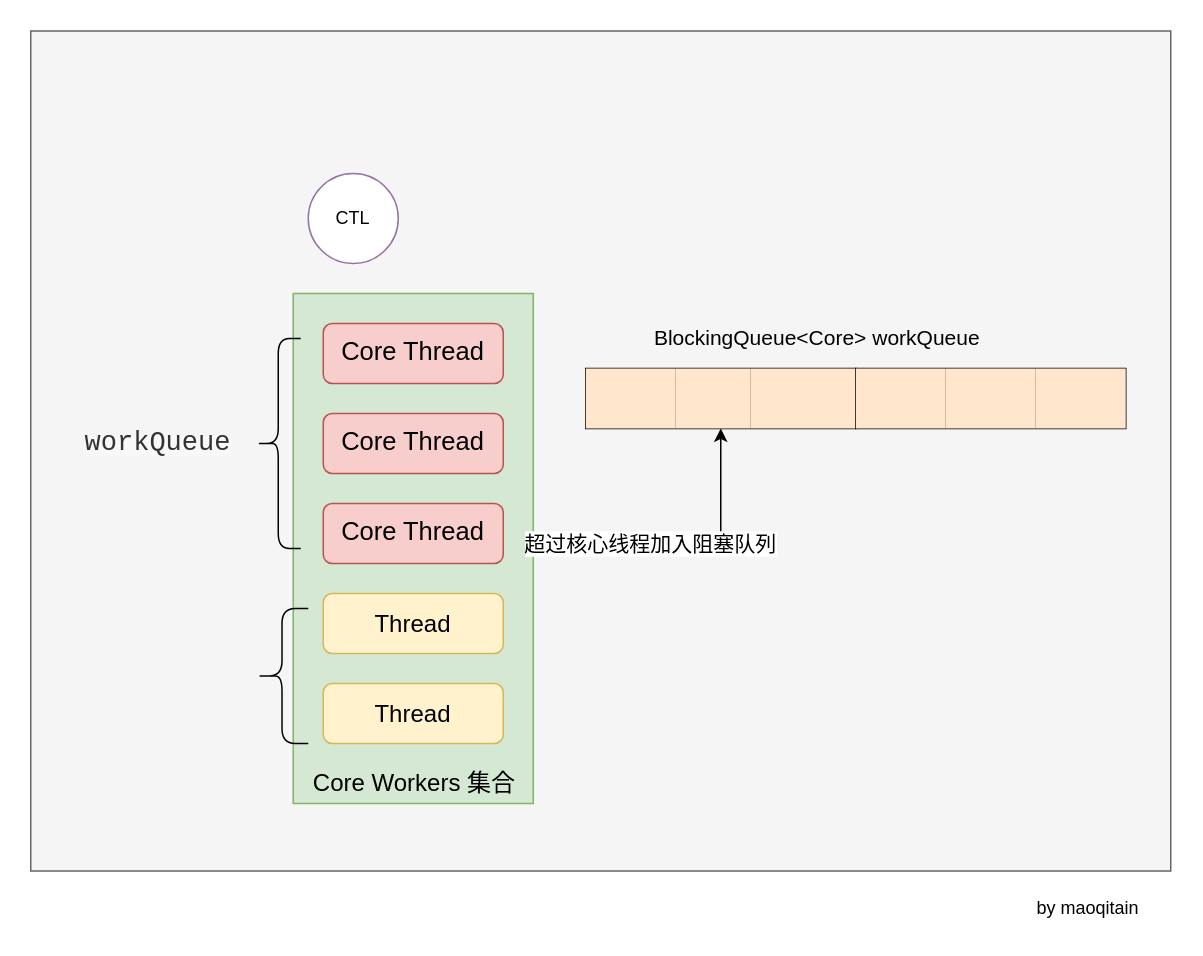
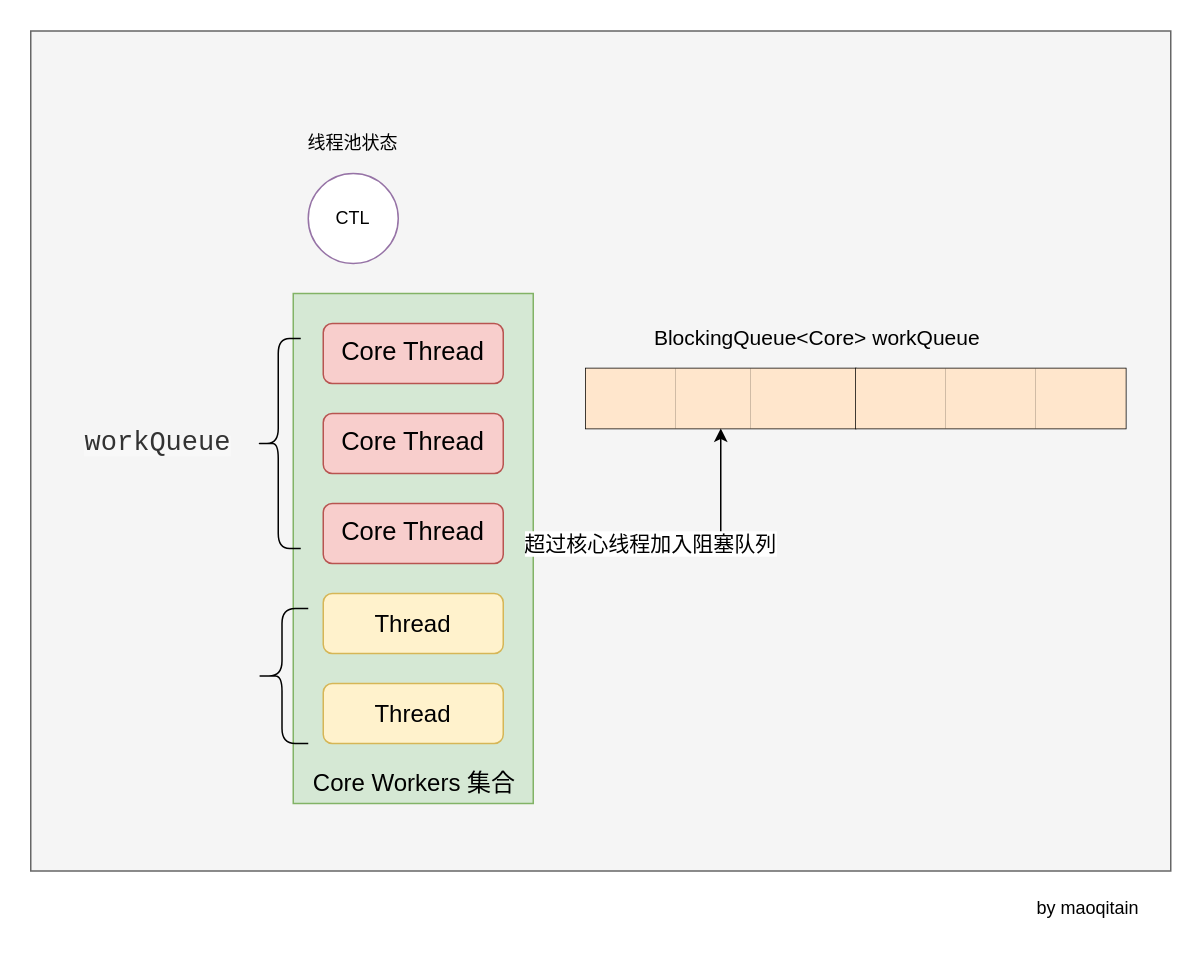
node "线程池状态": added
